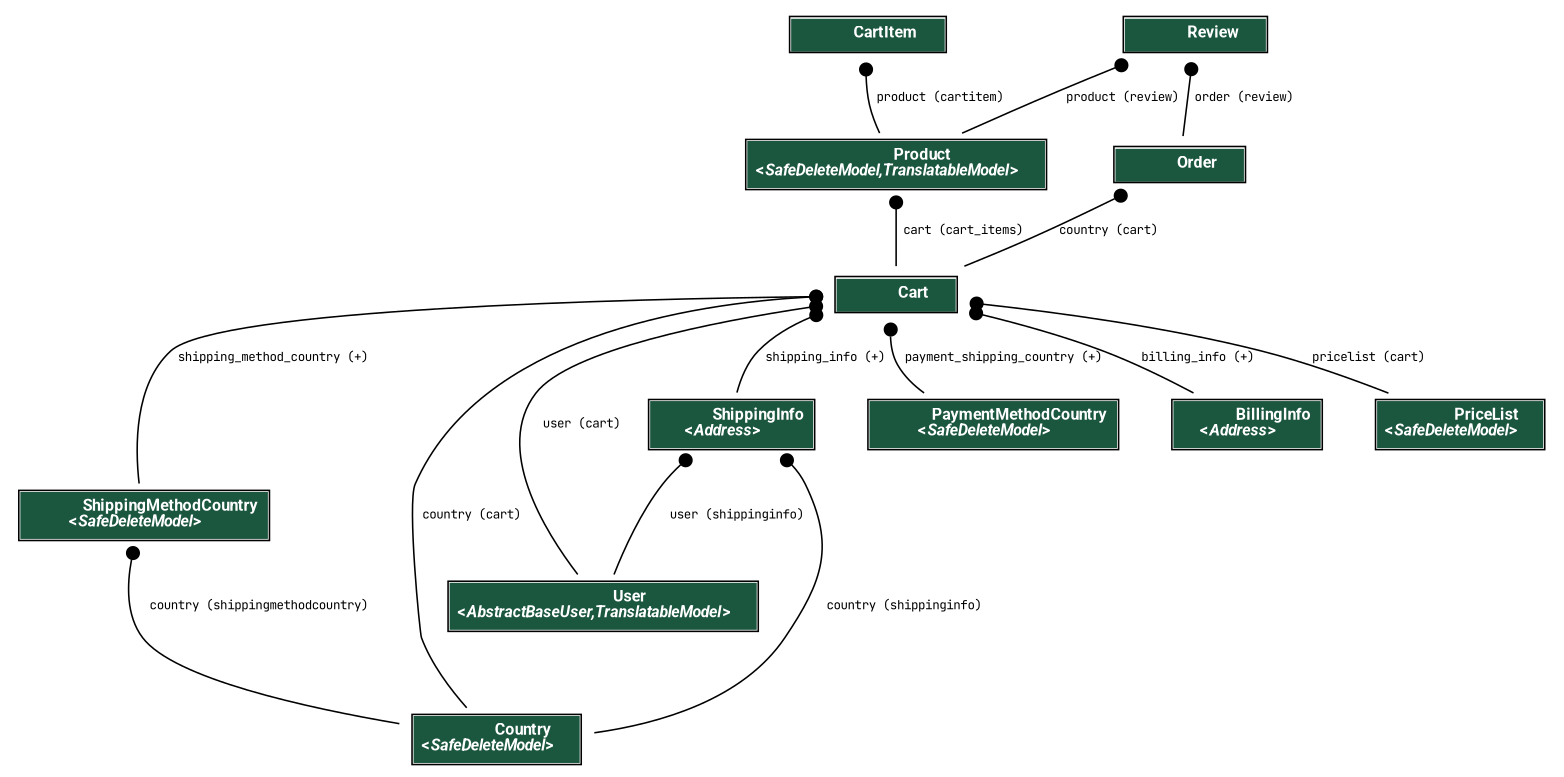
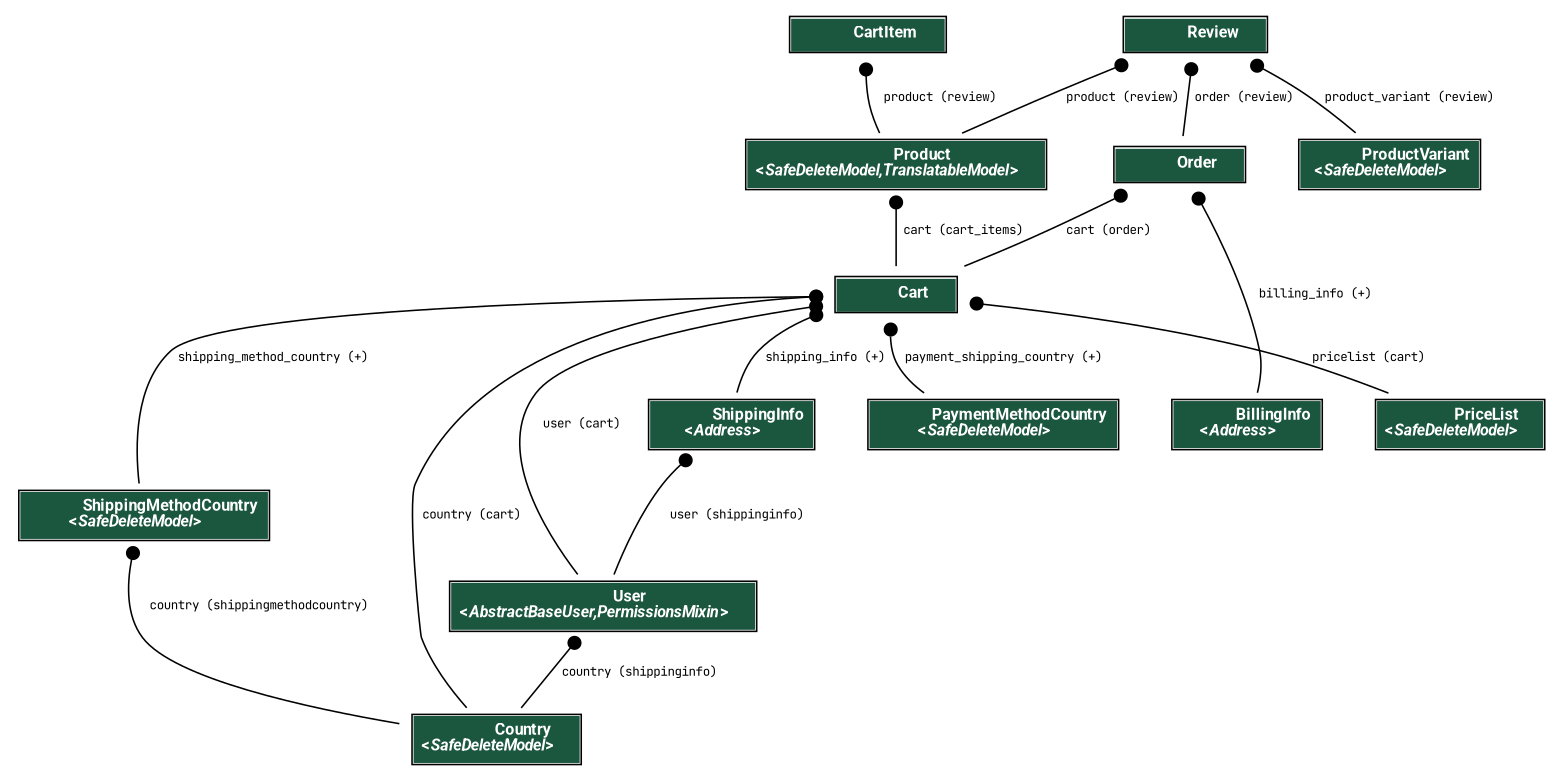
edge "CartItem" -- "Product": label " product (cartitem)" -> " product (review)"
node "ProductVariant": added
edge "Order" -- "Cart": label " country (cart)" -> " cart (order)"
edge "Cart" -- "BillingInfo": now "Order" -- "BillingInfo"
node "User": text "AbstractBaseUser,TranslatableModel" -> "AbstractBaseUser,PermissionsMixin"
edge "ShippingInfo" -- "Country": now "User" -- "Country"
